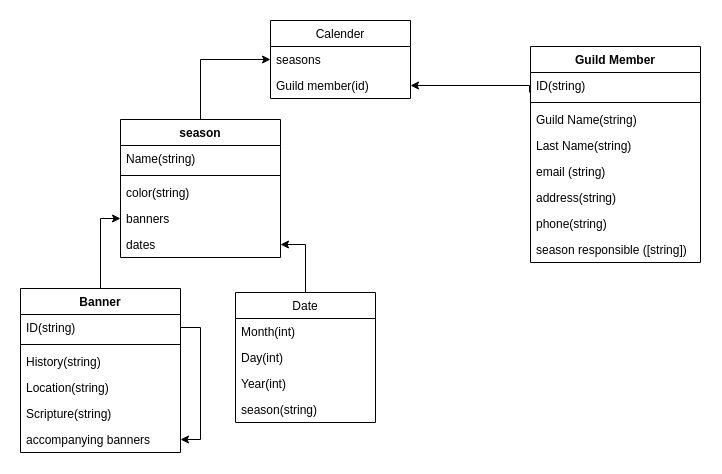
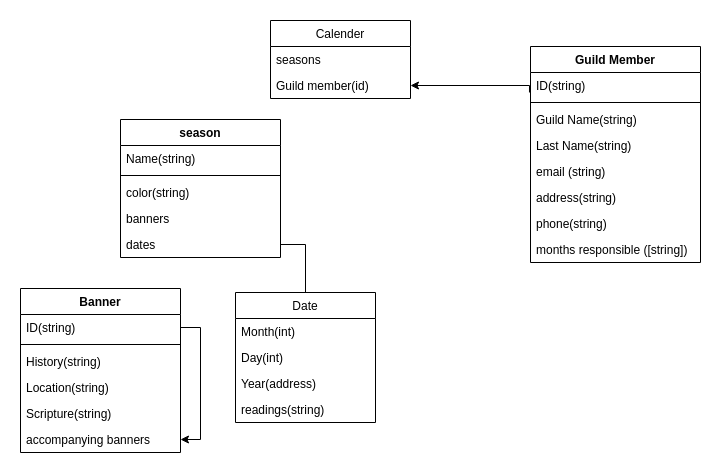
edge "season" -> "seasons": removed
edge "Date" -> "dates": arrowhead classic -> none
edge "Banner" -> "banners": removed
node "season responsible ([string])": label "season responsible ([string])" -> "months responsible ([string])"
node "Year(int)": label "Year(int)" -> "Year(address)"
node "season(string)": label "season(string)" -> "readings(string)"
